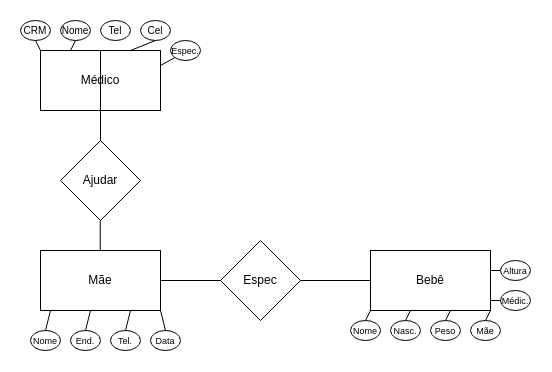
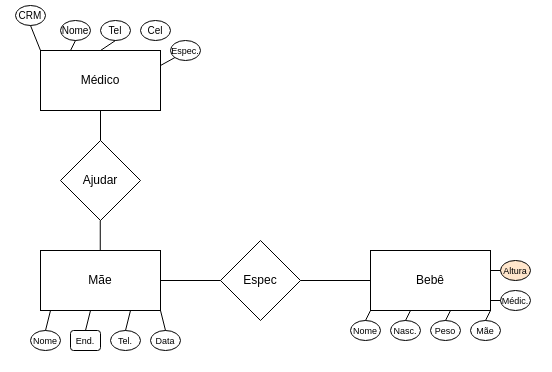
node "CRM": moved (36, 31) -> (31, 16)
edge "Cel" -- "Médico": removed
edge "Médico" -- "Ajudar": now "Médico" -- "Tel"
node "Altura": fillcolor #ffffff -> #ffe6cc
node "End.": shape ellipse -> rounded rectangle
